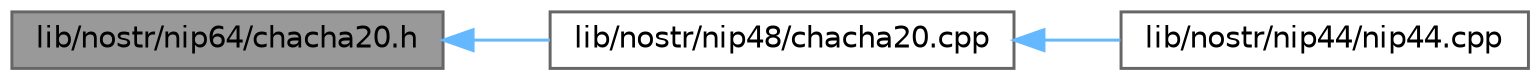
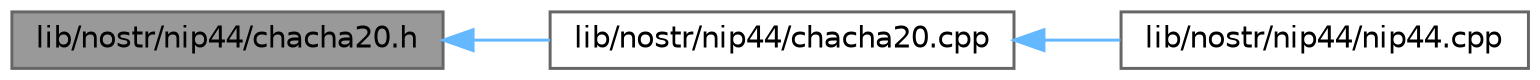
node "lib/nostr/nip64/chacha20.h": label "lib/nostr/nip64/chacha20.h" -> "lib/nostr/nip44/chacha20.h"
node "lib/nostr/nip48/chacha20.cpp": label "lib/nostr/nip48/chacha20.cpp" -> "lib/nostr/nip44/chacha20.cpp"
